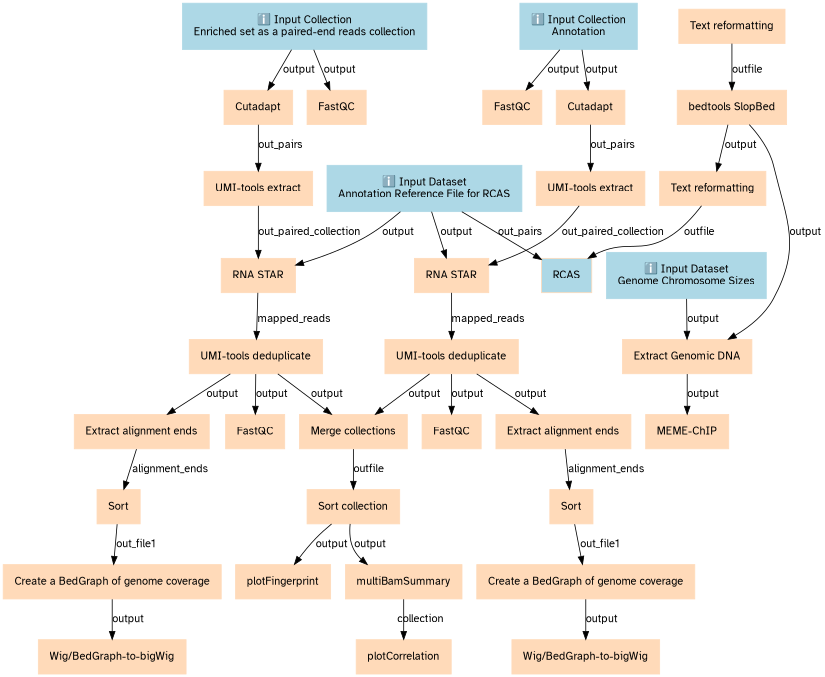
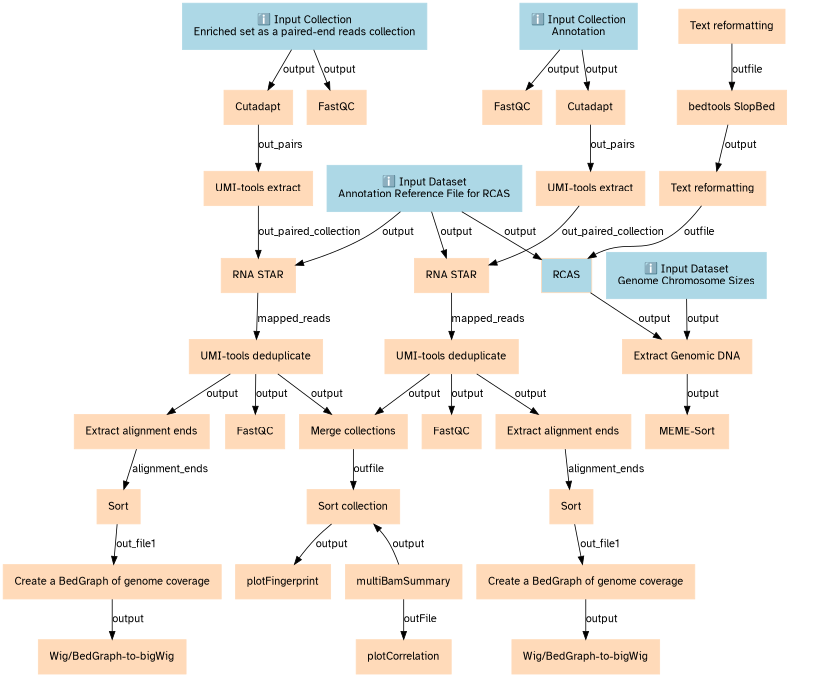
edge "ℹ️ Input Dataset Annotation Reference File for RCAS" -> "RCAS": label "out_pairs" -> "output"
edge "bedtools SlopBed" -> "Extract Genomic DNA": now "RCAS" -> "Extract Genomic DNA"
node "MEME-ChIP": label "MEME-ChIP" -> "MEME-Sort"
edge "Sort collection" -> "multiBamSummary": reversed
edge "multiBamSummary" -> "plotCorrelation": label "collection" -> "outFile"
